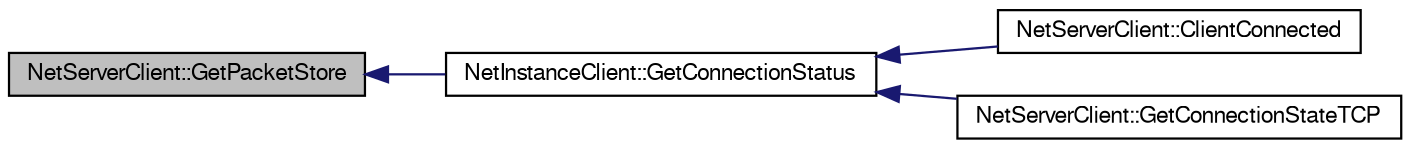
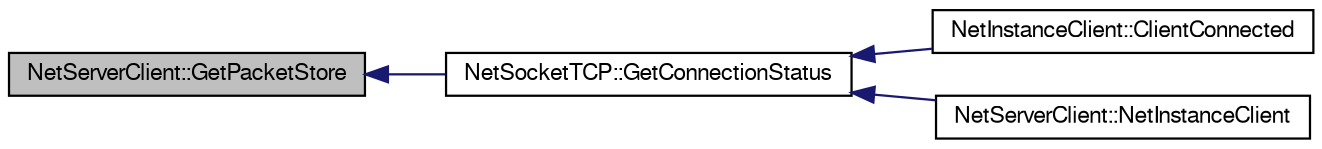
node "NetServerClient::ClientConnected": label "NetServerClient::ClientConnected" -> "NetInstanceClient::ClientConnected"
node "NetInstanceClient::GetConnectionStatus": label "NetInstanceClient::GetConnectionStatus" -> "NetSocketTCP::GetConnectionStatus"
node "NetServerClient::GetConnectionStateTCP": label "NetServerClient::GetConnectionStateTCP" -> "NetServerClient::NetInstanceClient"
